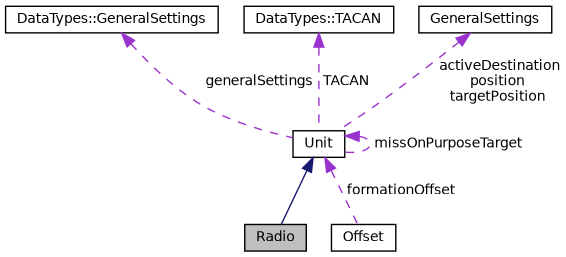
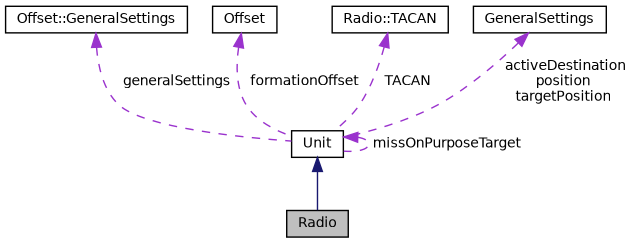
node "DataTypes::GeneralSettings": label "DataTypes::GeneralSettings" -> "Offset::GeneralSettings"
node "DataTypes::TACAN": label "DataTypes::TACAN" -> "Radio::TACAN"
edge "Offset" -> "Unit": reversed
